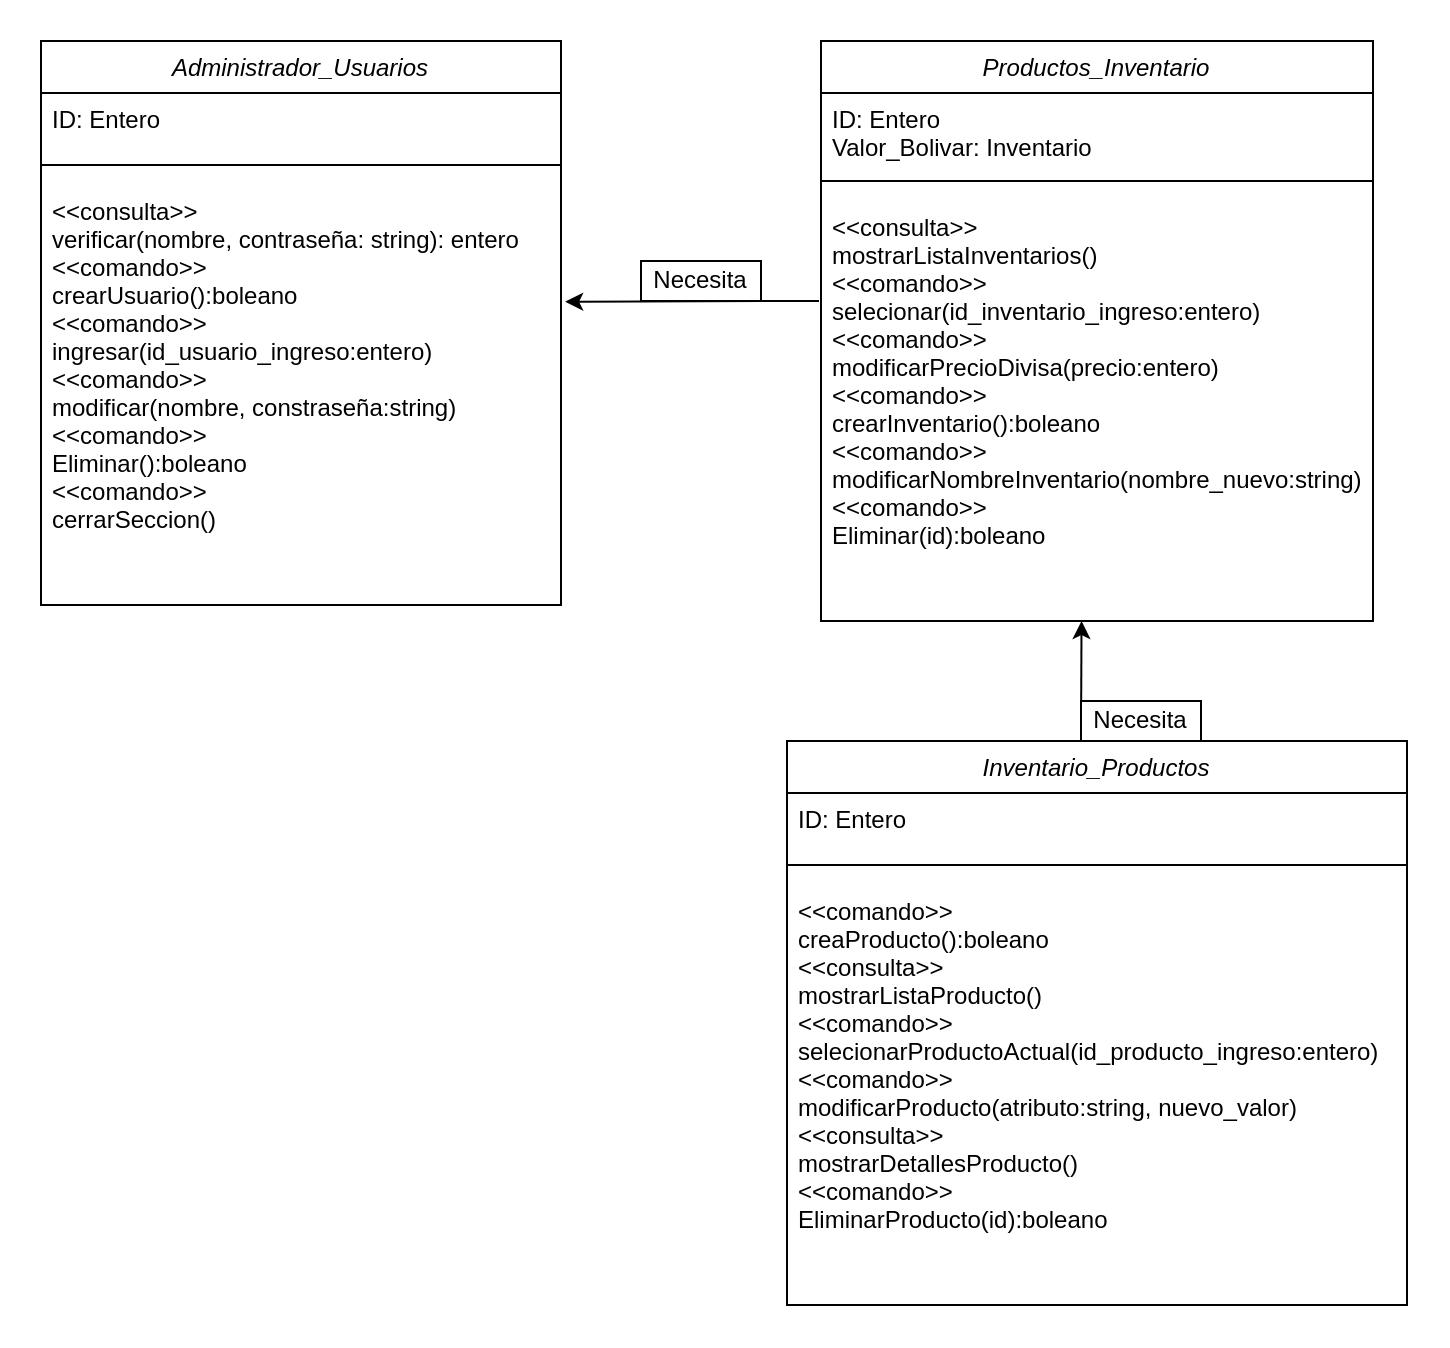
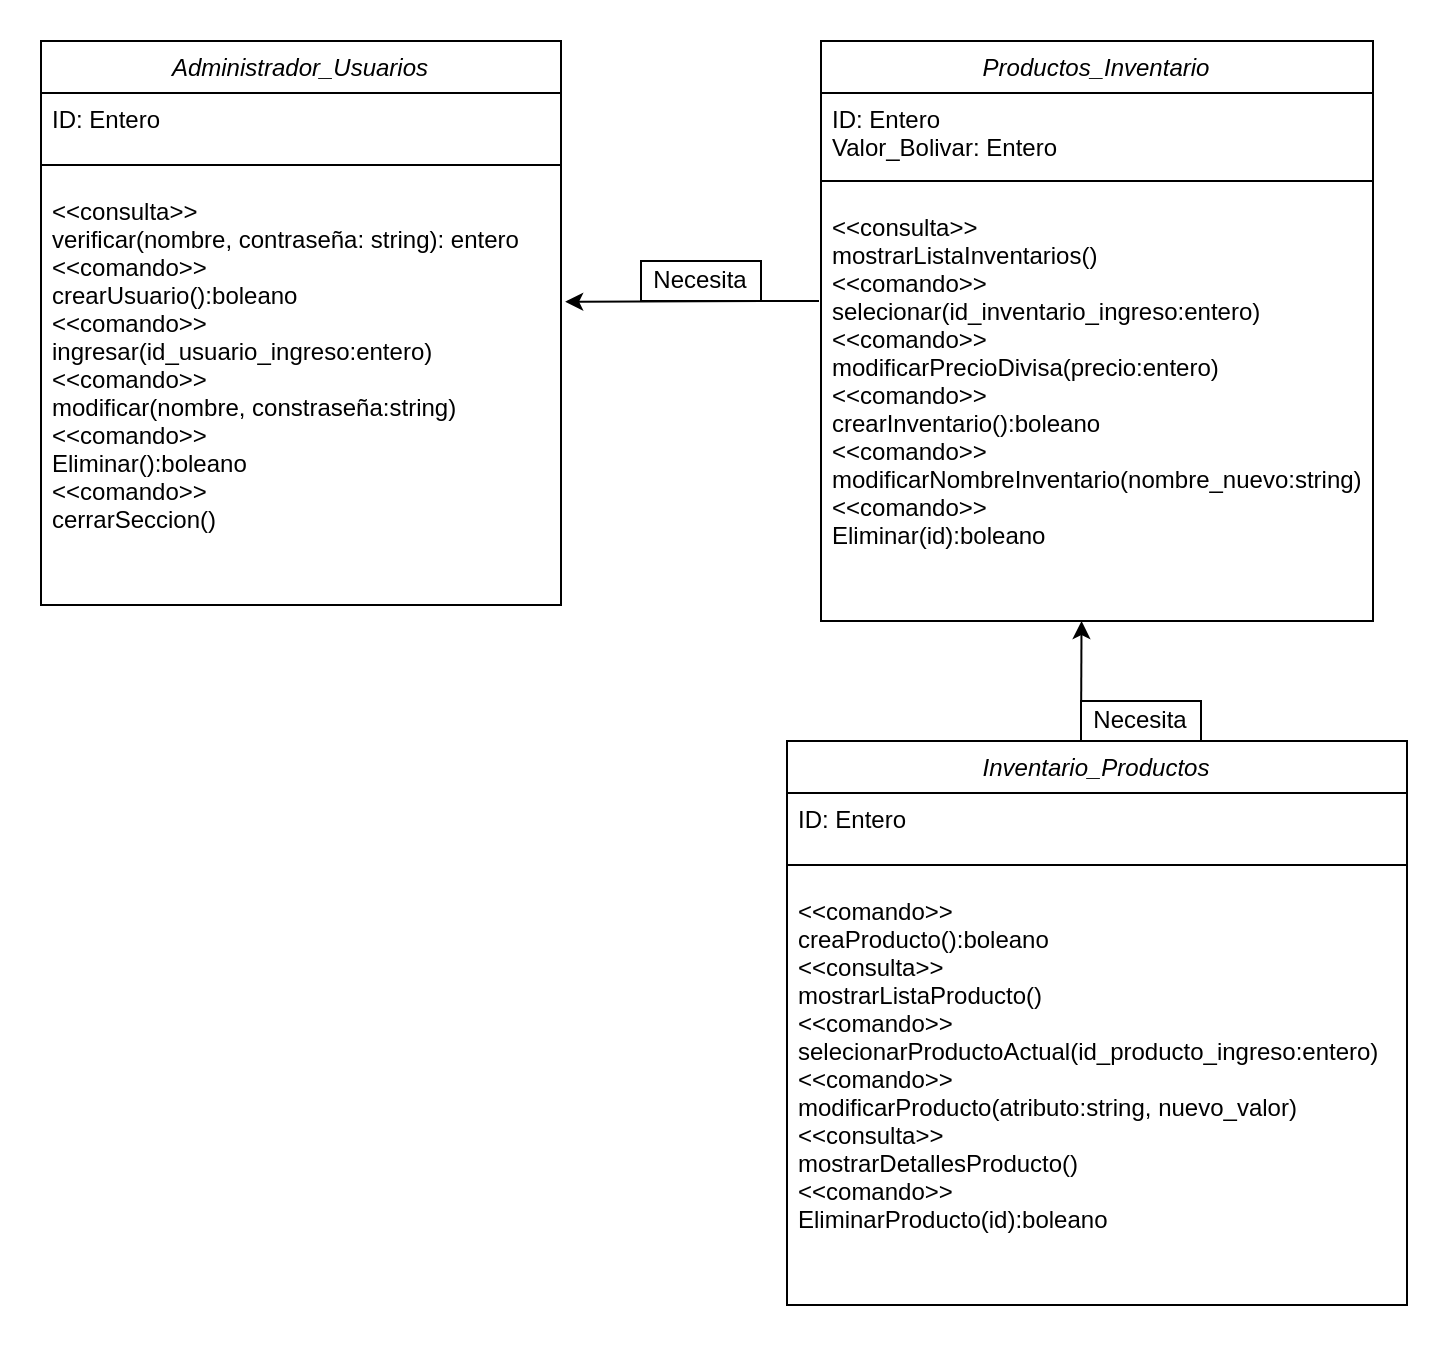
node "ID: Entero Valor_Bolivar: Inventario": label "ID: Entero Valor_Bolivar: Inventario" -> "ID: Entero Valor_Bolivar: Entero"
